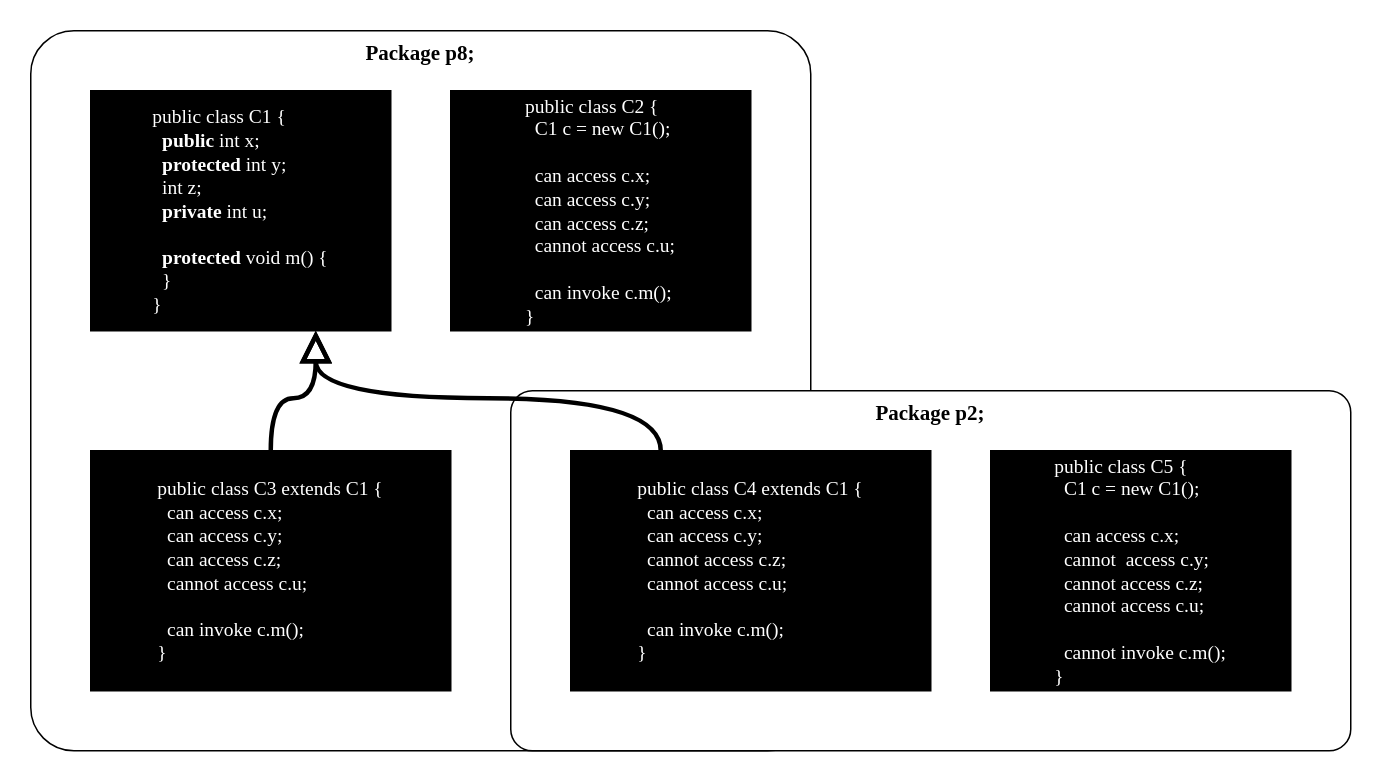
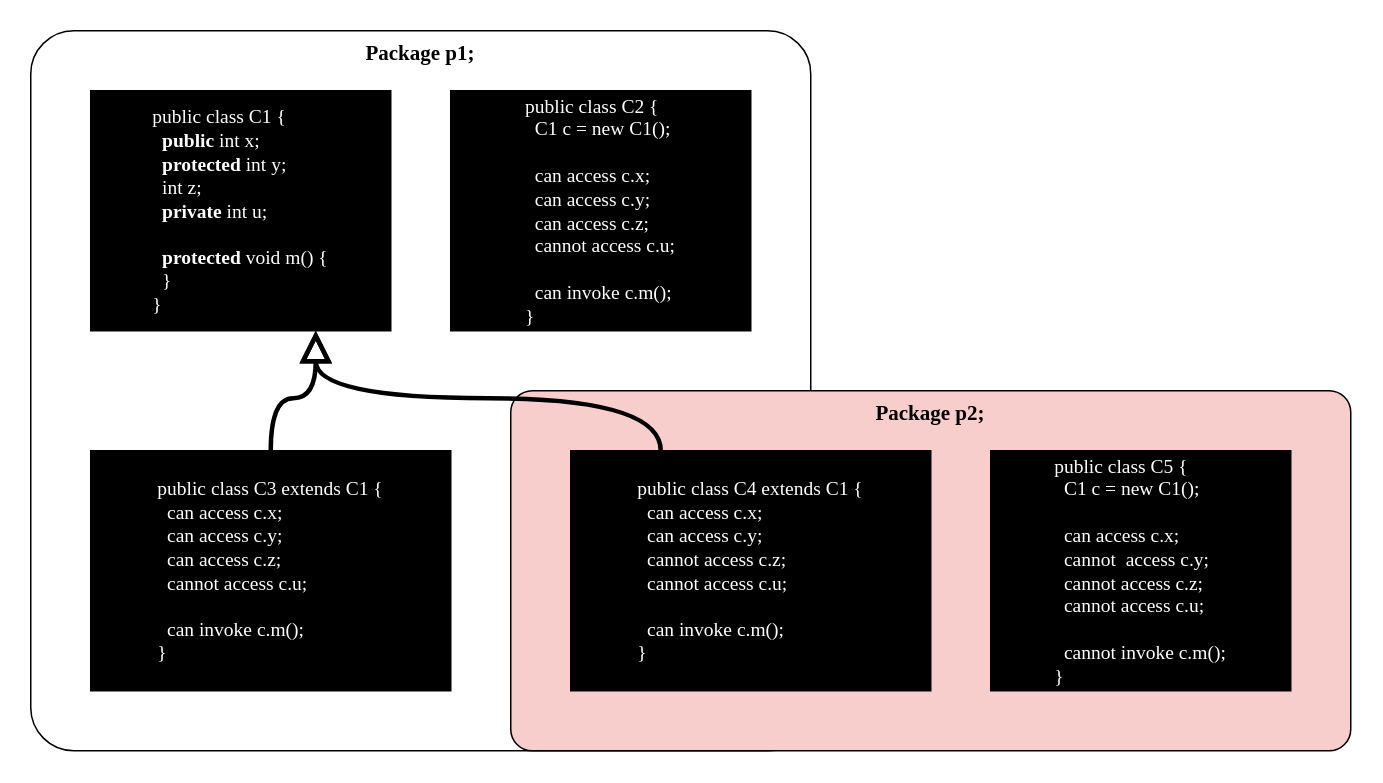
node "Package p8;": label "Package p8;" -> "Package p1;"
node "Package p2;": fillcolor #ffffff -> #f8cecc
